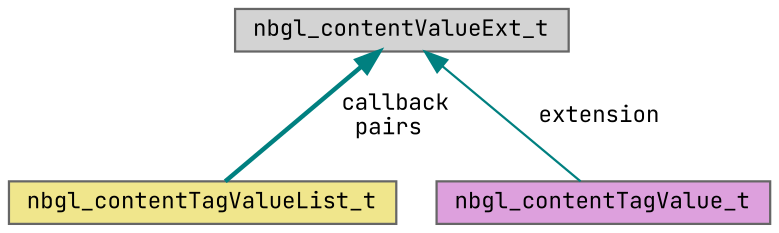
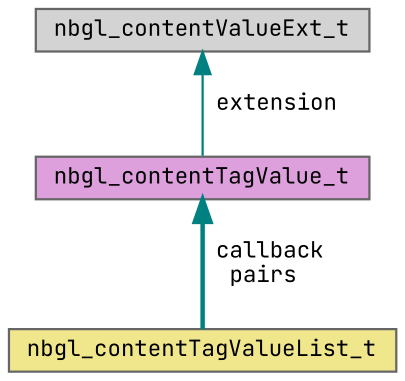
edge "nbgl_contentTagValueList_t" -> "nbgl_contentValueExt_t": now "nbgl_contentTagValueList_t" -> "nbgl_contentTagValue_t"
